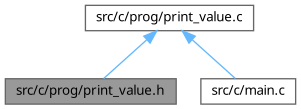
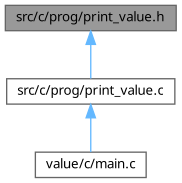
edge "src/c/prog/print_value.h" -> "src/c/prog/print_value.c": reversed
node "src/c/main.c": label "src/c/main.c" -> "value/c/main.c"
